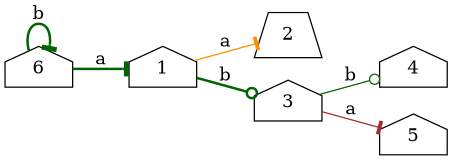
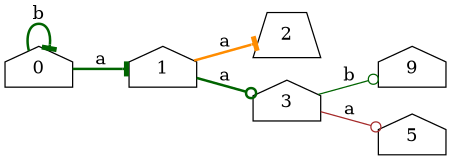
edge "1" -> "2": style solid -> bold
node "6": label "6" -> "0"
node "4": label "4" -> "9"
edge "1" -> "3": label "b" -> "a"
edge "3" -> "5": arrowhead tee -> odot
